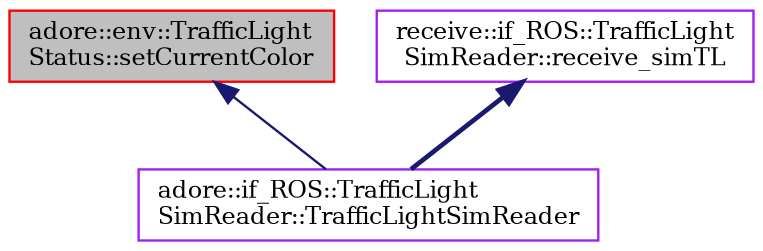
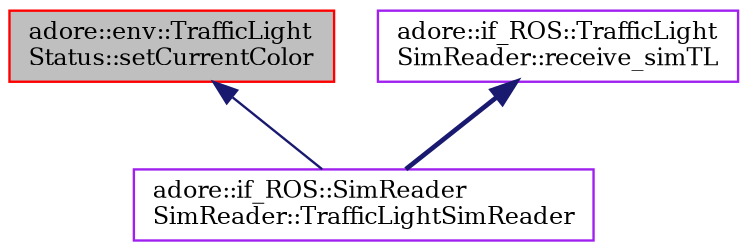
node "receive::if_ROS::TrafficLight SimReader::receive_simTL": label "receive::if_ROS::TrafficLight SimReader::receive_simTL" -> "adore::if_ROS::TrafficLight SimReader::receive_simTL"
node "adore::if_ROS::TrafficLight SimReader::TrafficLightSimReader": label "adore::if_ROS::TrafficLight SimReader::TrafficLightSimReader" -> "adore::if_ROS::SimReader SimReader::TrafficLightSimReader"
